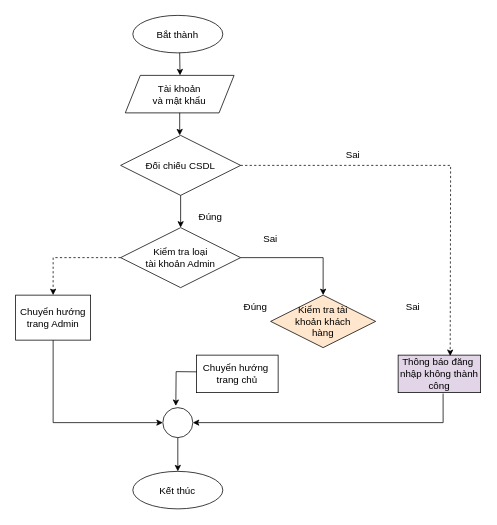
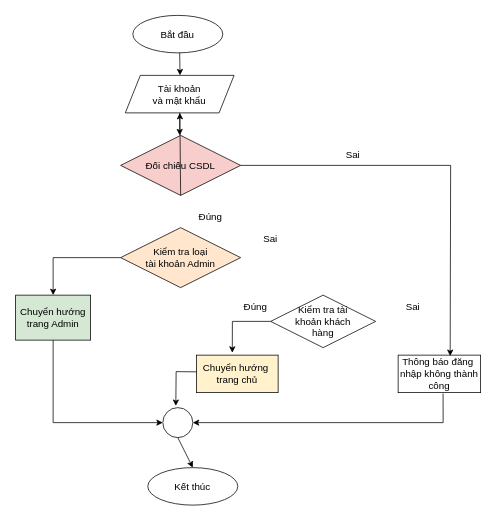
node "Bắt thành": label "Bắt thành" -> "Bắt đầu"
node "Đối chiếu CSDL": fillcolor #ffffff -> #f8cecc
edge "Đối chiếu CSDL" -> "Thông báo đăng nhập không thành công": style dashed -> solid
edge "Đối chiếu CSDL" -> "Kiểm tra loạitài khoản Admin": now "Đối chiếu CSDL" -> "Tài khoảnvà mật khẩu"
edge "Kiểm tra loạitài khoản Admin" -> "Chuyển hướng trang Admin": style dashed -> solid
node "Kiểm tra loạitài khoản Admin": fillcolor #ffffff -> #ffe6cc
edge "Kiểm tra loạitài khoản Admin" -> "Kiểm tra tài khoản khách hàng": removed
node "Chuyển hướng trang Admin": fillcolor #ffffff -> #d5e8d4
edge "Kiểm tra tài khoản khách hàng" -> "Chuyển hướng trang chủ": added
node "Kiểm tra tài khoản khách hàng": fillcolor #ffe6cc -> #ffffff
node "Chuyển hướng trang chủ": fillcolor #ffffff -> #fff2cc
node "Thông báo đăng nhập không thành công": fillcolor #e1d5e7 -> #ffffff
node "Kết thúc": moved (178, 490) -> (193, 486)
